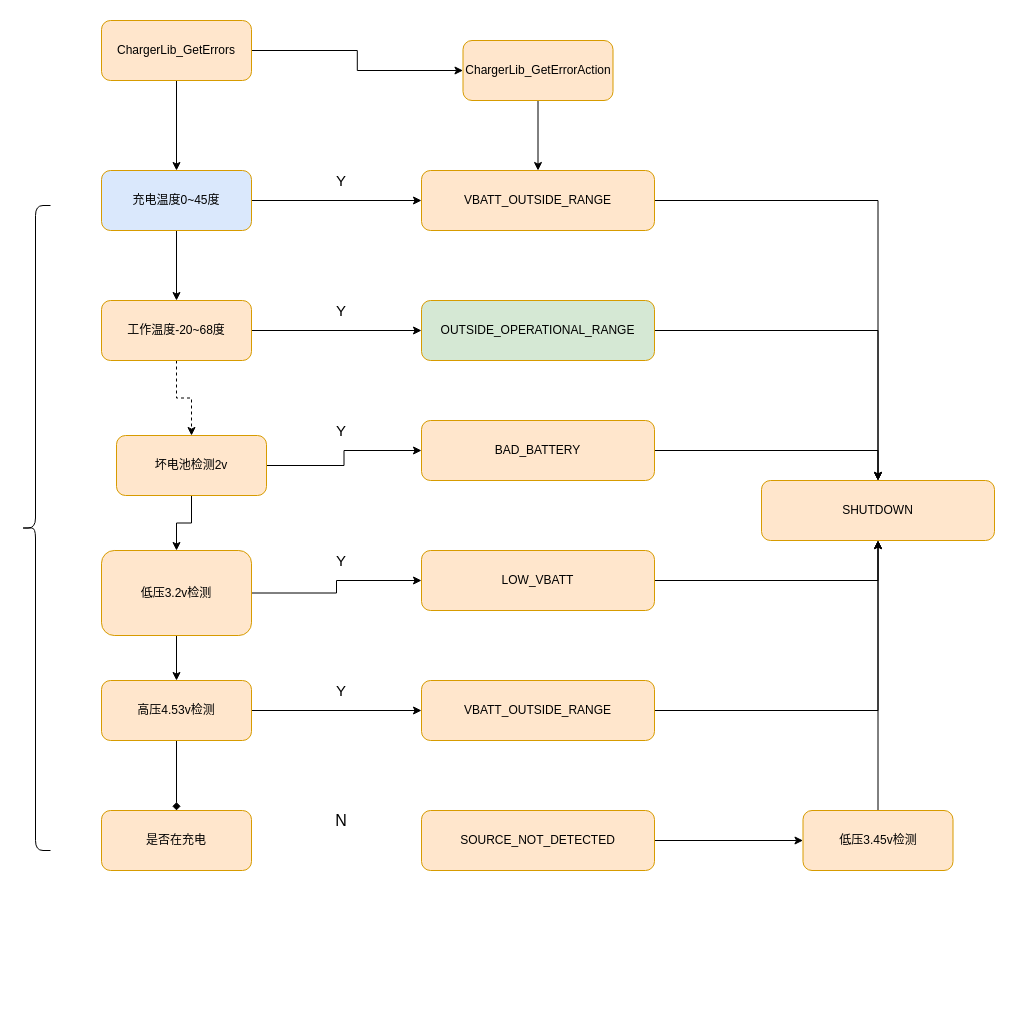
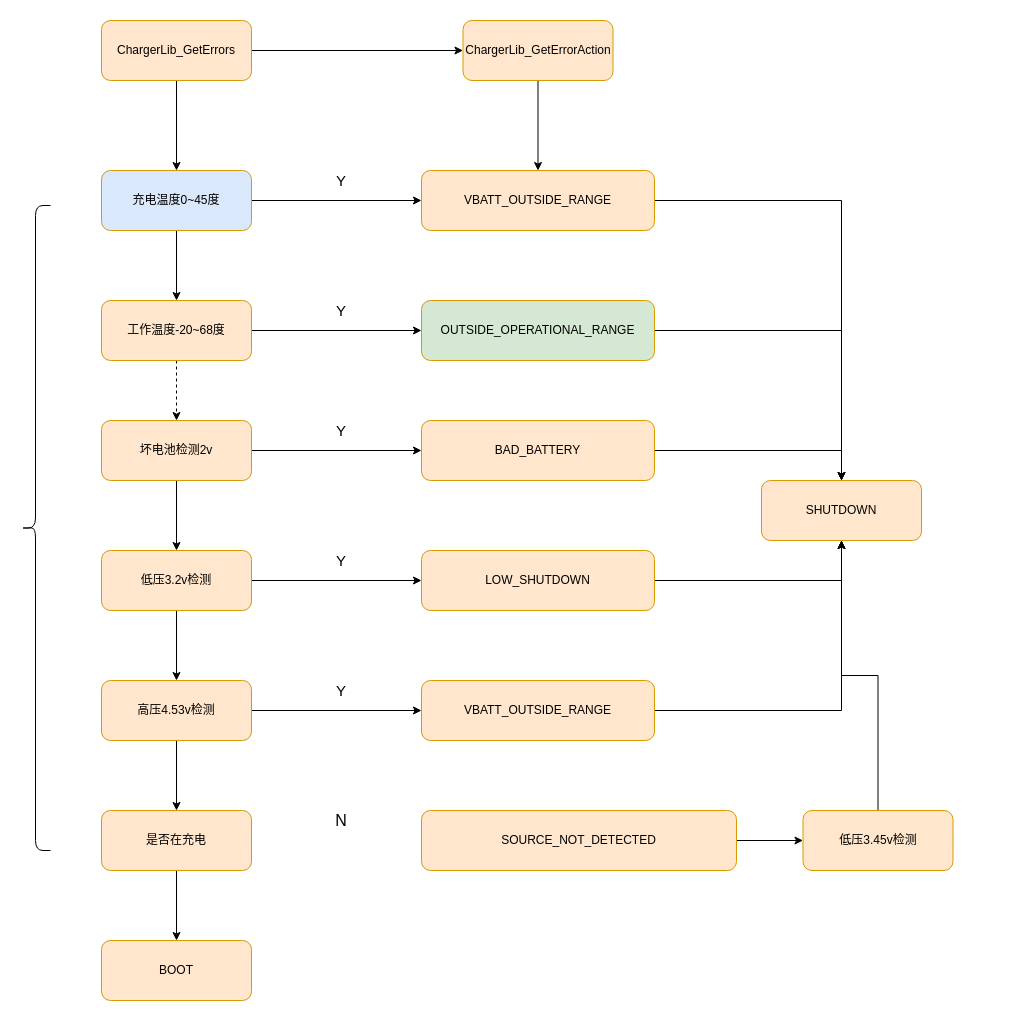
node "ChargerLib_GetErrorAction": moved (538, 71) -> (538, 51)
node "坏电池检测2v": moved (192, 466) -> (177, 451)
node "SHUTDOWN": size 233x60 -> 160x60
node "LOW_VBATT": label "LOW_VBATT" -> "LOW_SHUTDOWN"
node "低压3.2v检测": size 150x85 -> 150x60
edge "高压4.53v检测" -> "是否在充电": arrowhead diamond -> classic
node "SOURCE_NOT_DETECTED": size 233x60 -> 315x60
edge "是否在充电" -> "BOOT": added
node "BOOT": added
